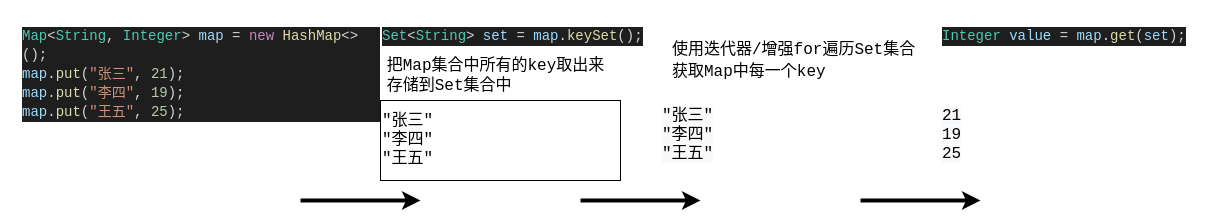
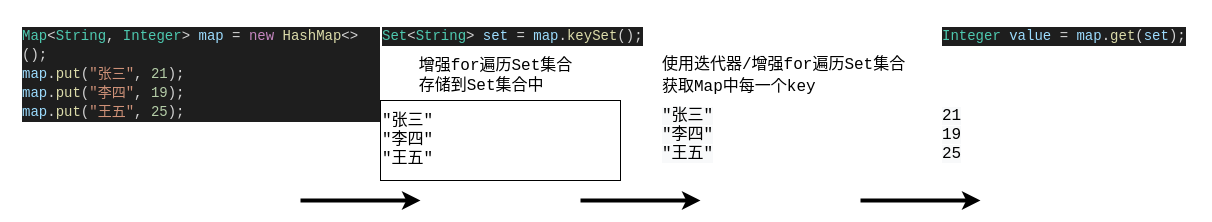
node "使用迭代器/增强for遍历Set集合 获取Map中每一个key": moved (801, 61) -> (791, 76)
node "把Map集合中所有的key取出来 存储到Set集合中": label "把Map集合中所有的key取出来 存储到Set集合中" -> "增强for遍历Set集合 存储到Set集合中"
